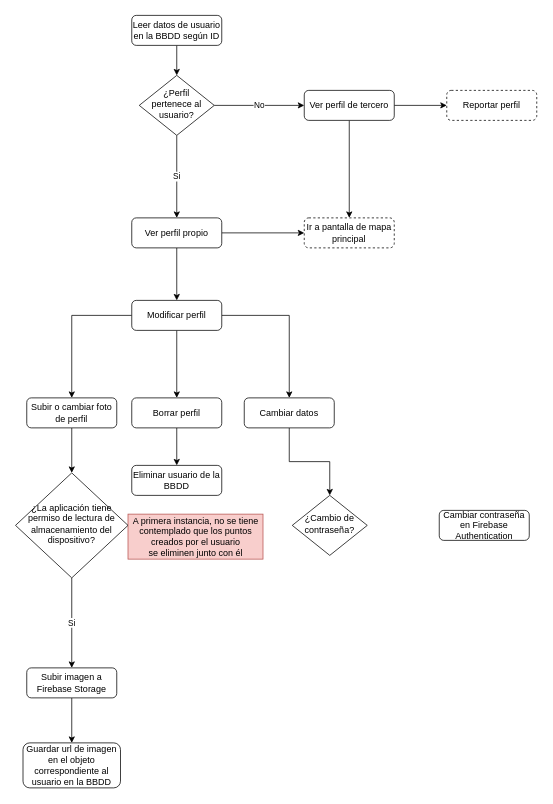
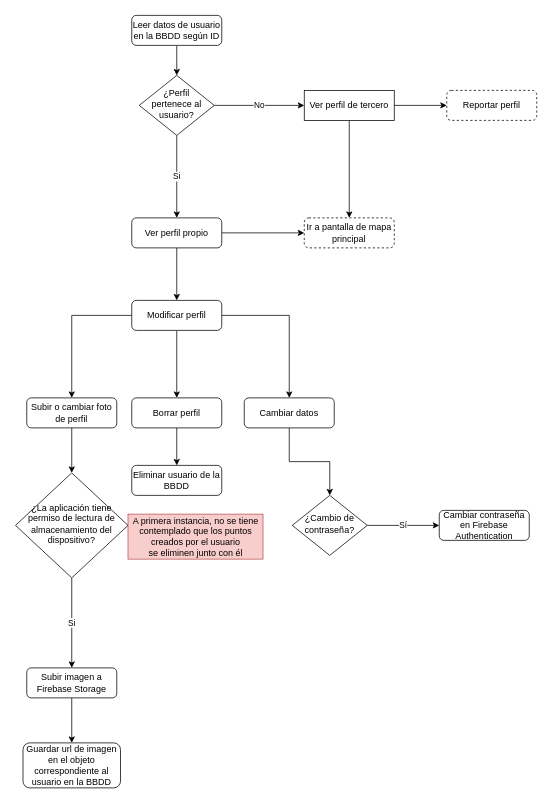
node "Ver perfil de tercero": shape rounded rectangle -> rectangle
edge "¿Cambio de contraseña?" -> "Cambiar contraseña en Firebase Authentication": added, label "Sí"
